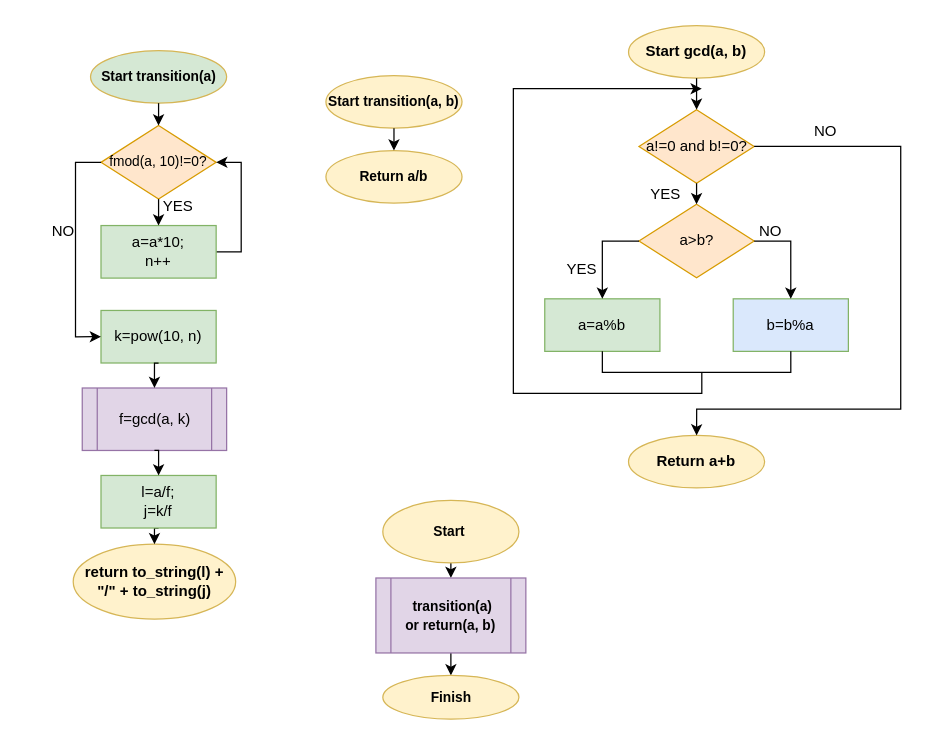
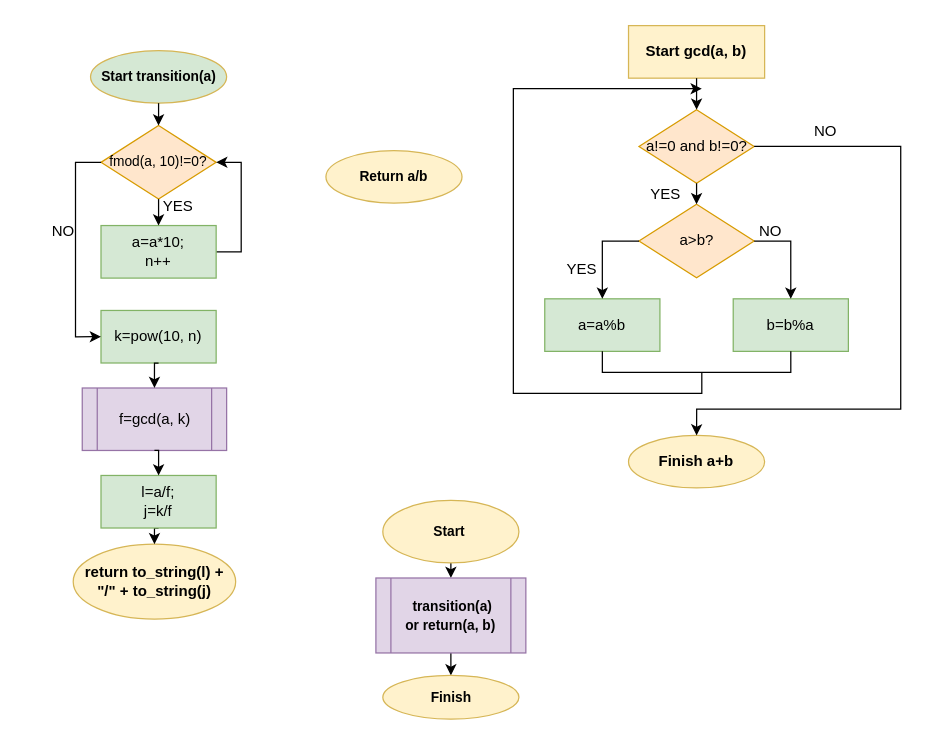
node "Start gcd(a, b)": shape ellipse -> rectangle
node "Start transition(a, b)": removed
edge "Start transition(a, b)" -> "Return a/b": removed
node "b=b%a": fillcolor #dae8fc -> #d5e8d4
node "Return a+b": label "Return a+b" -> "Finish a+b"
